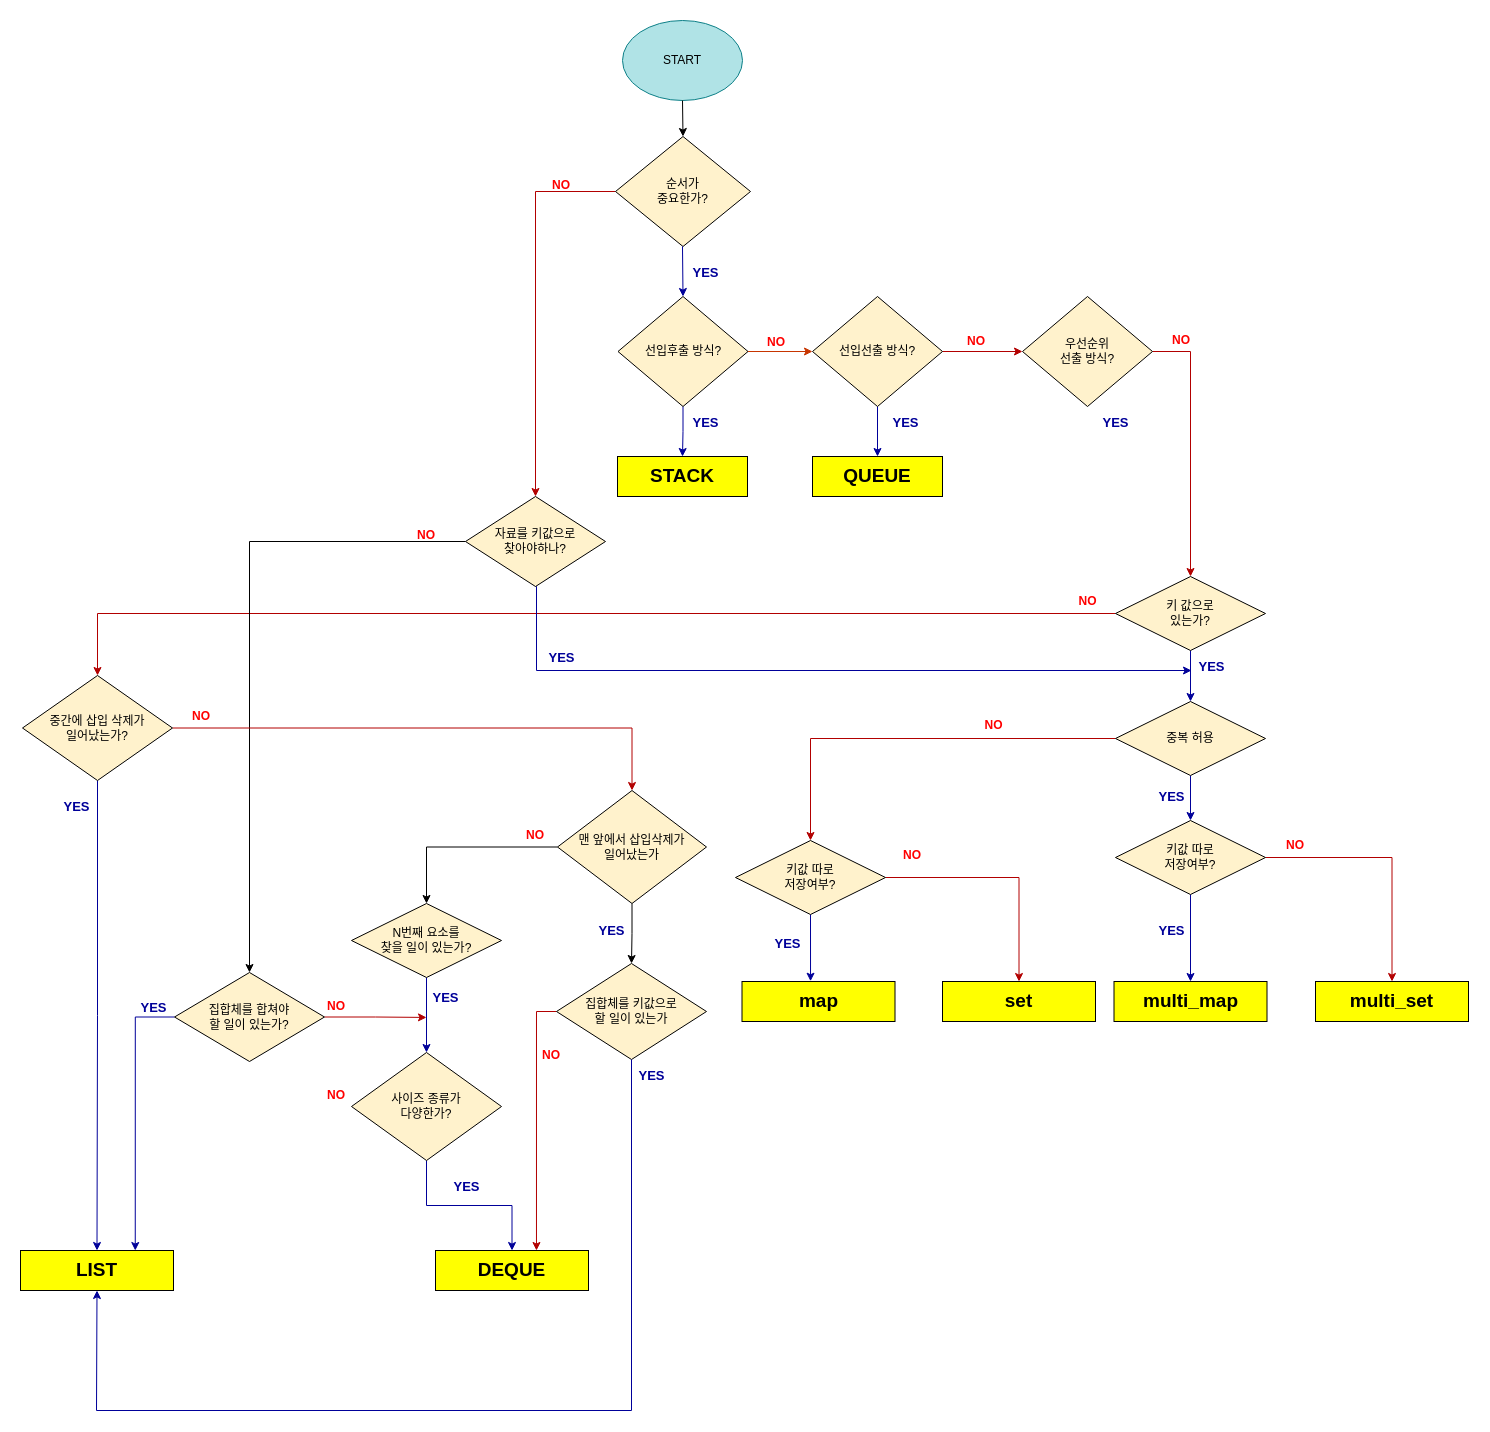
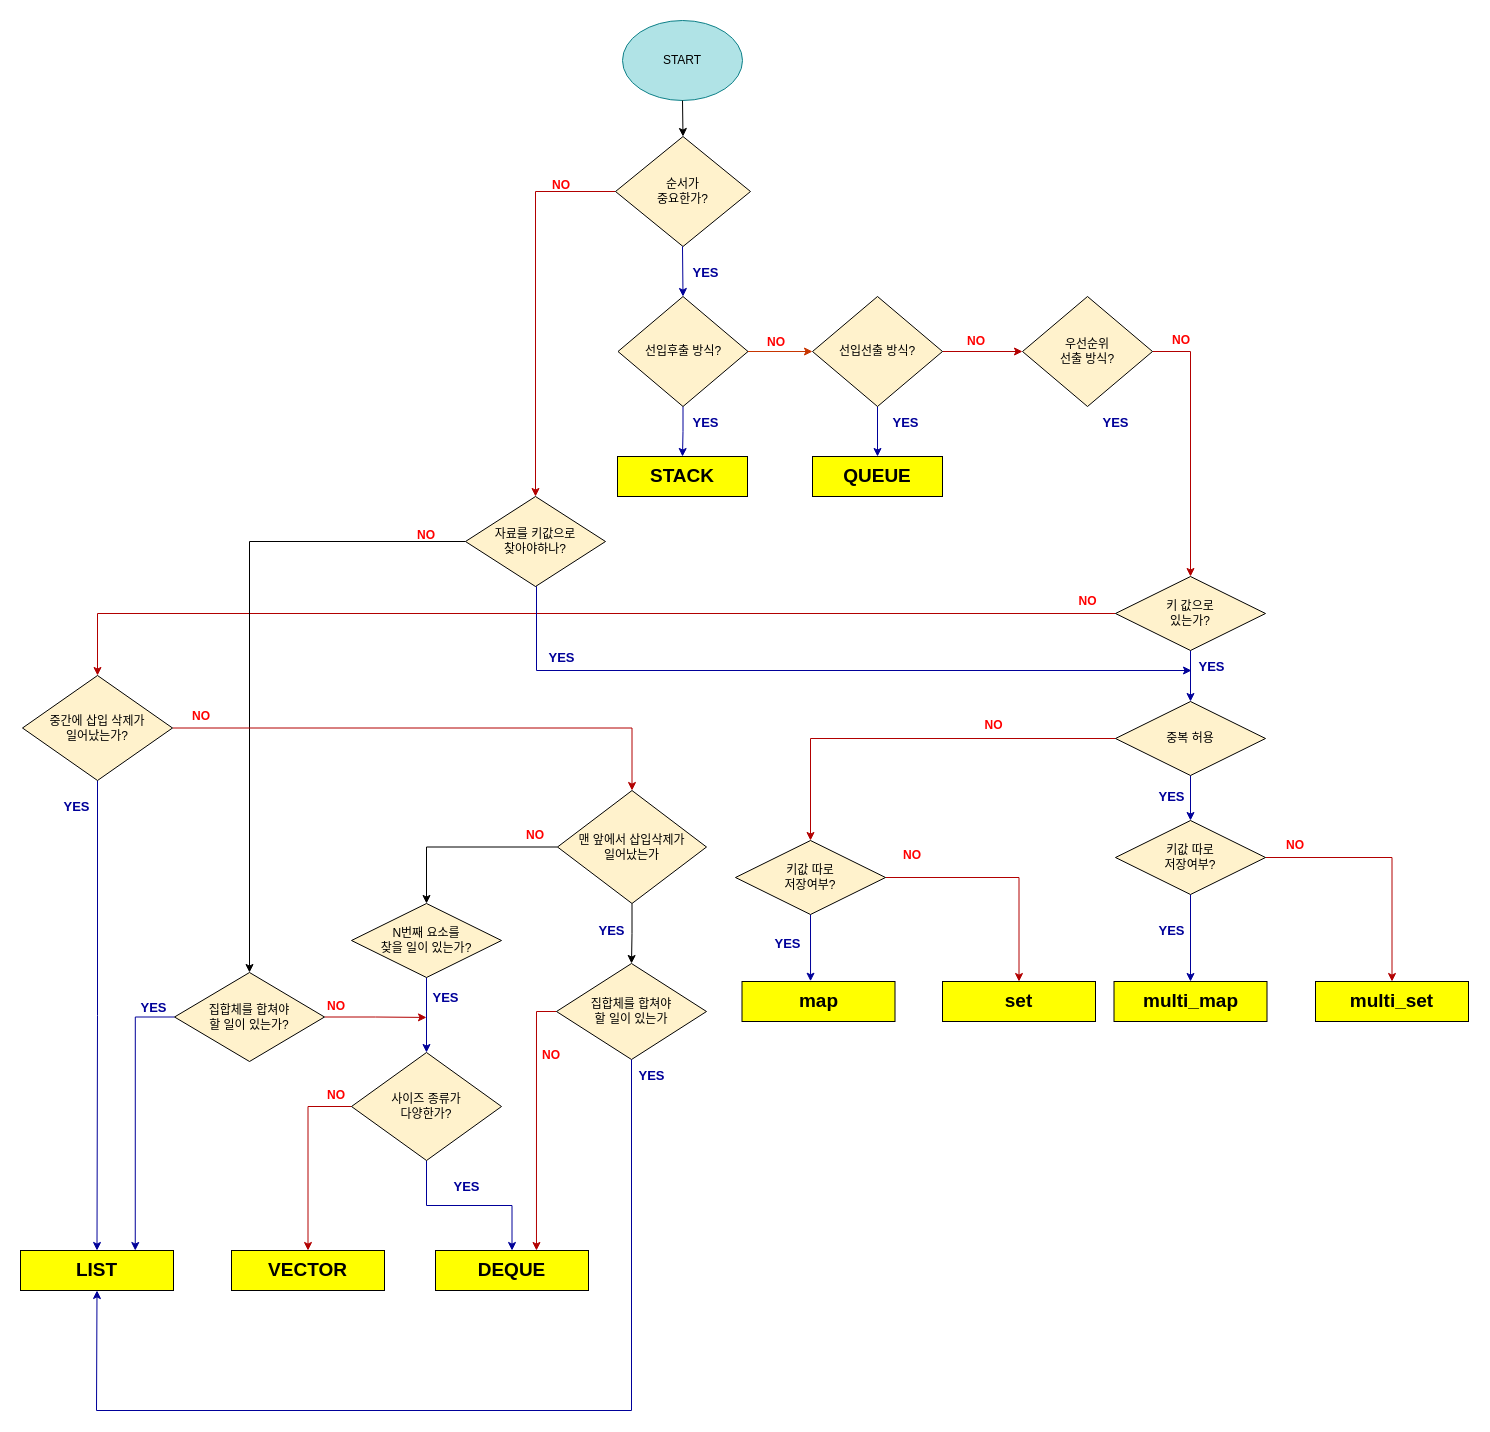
node "집합체를 키값으로 할 일이 있는가": label "집합체를 키값으로 할 일이 있는가" -> "집합체를 합쳐야 할 일이 있는가"
edge "사이즈 종류가 다양한가?" -> "VECTOR": added
node "VECTOR": added
